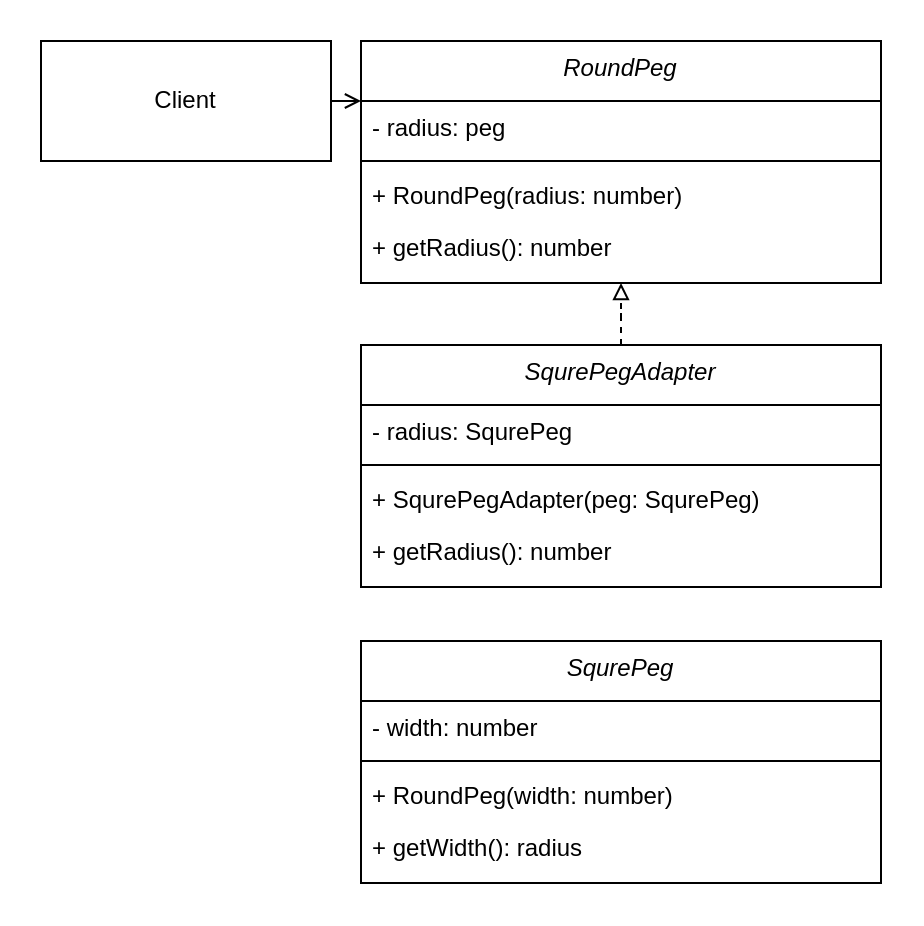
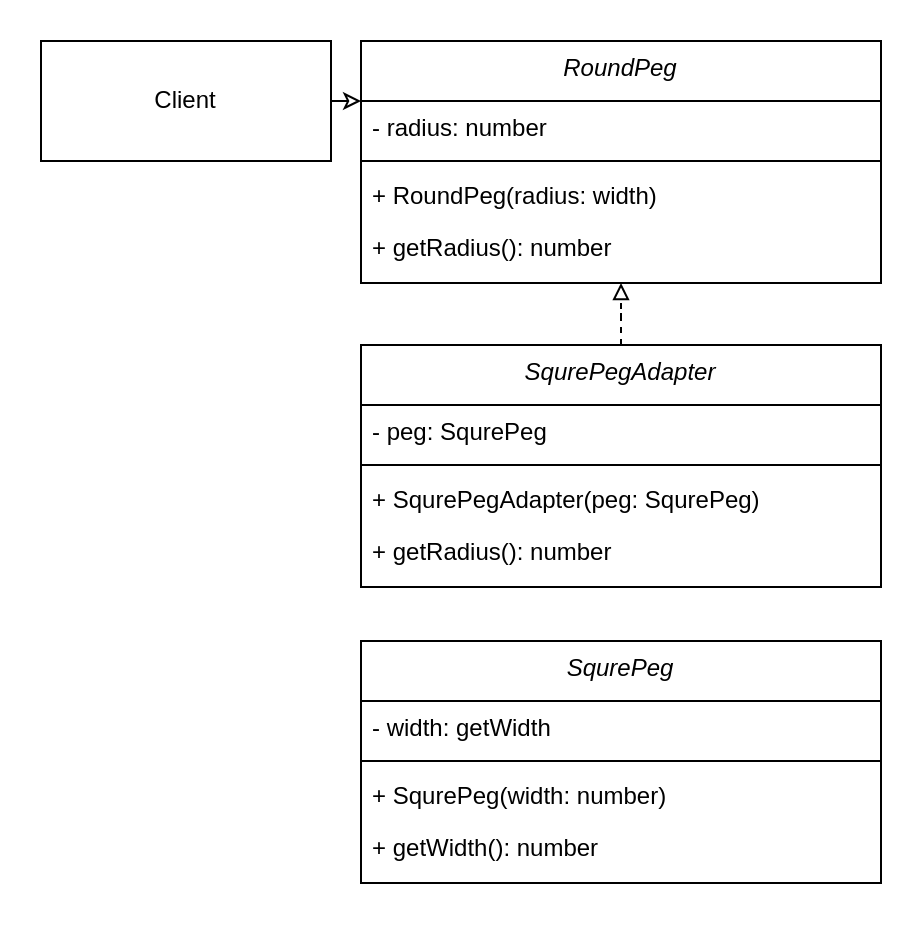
edge "Client" -> "RoundPeg": arrowhead open -> classic
node "- radius: peg": label "- radius: peg" -> "- radius: number"
node "+ RoundPeg(radius: number)": label "+ RoundPeg(radius: number)" -> "+ RoundPeg(radius: width)"
node "- radius: SqurePeg": label "- radius: SqurePeg" -> "- peg: SqurePeg"
node "- width: number": label "- width: number" -> "- width: getWidth"
node "+ RoundPeg(width: number)": label "+ RoundPeg(width: number)" -> "+ SqurePeg(width: number)"
node "+ getWidth(): radius": label "+ getWidth(): radius" -> "+ getWidth(): number"
